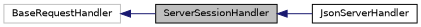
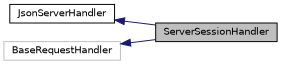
edge "JsonServerHandler" -> "ServerSessionHandler": reversed
